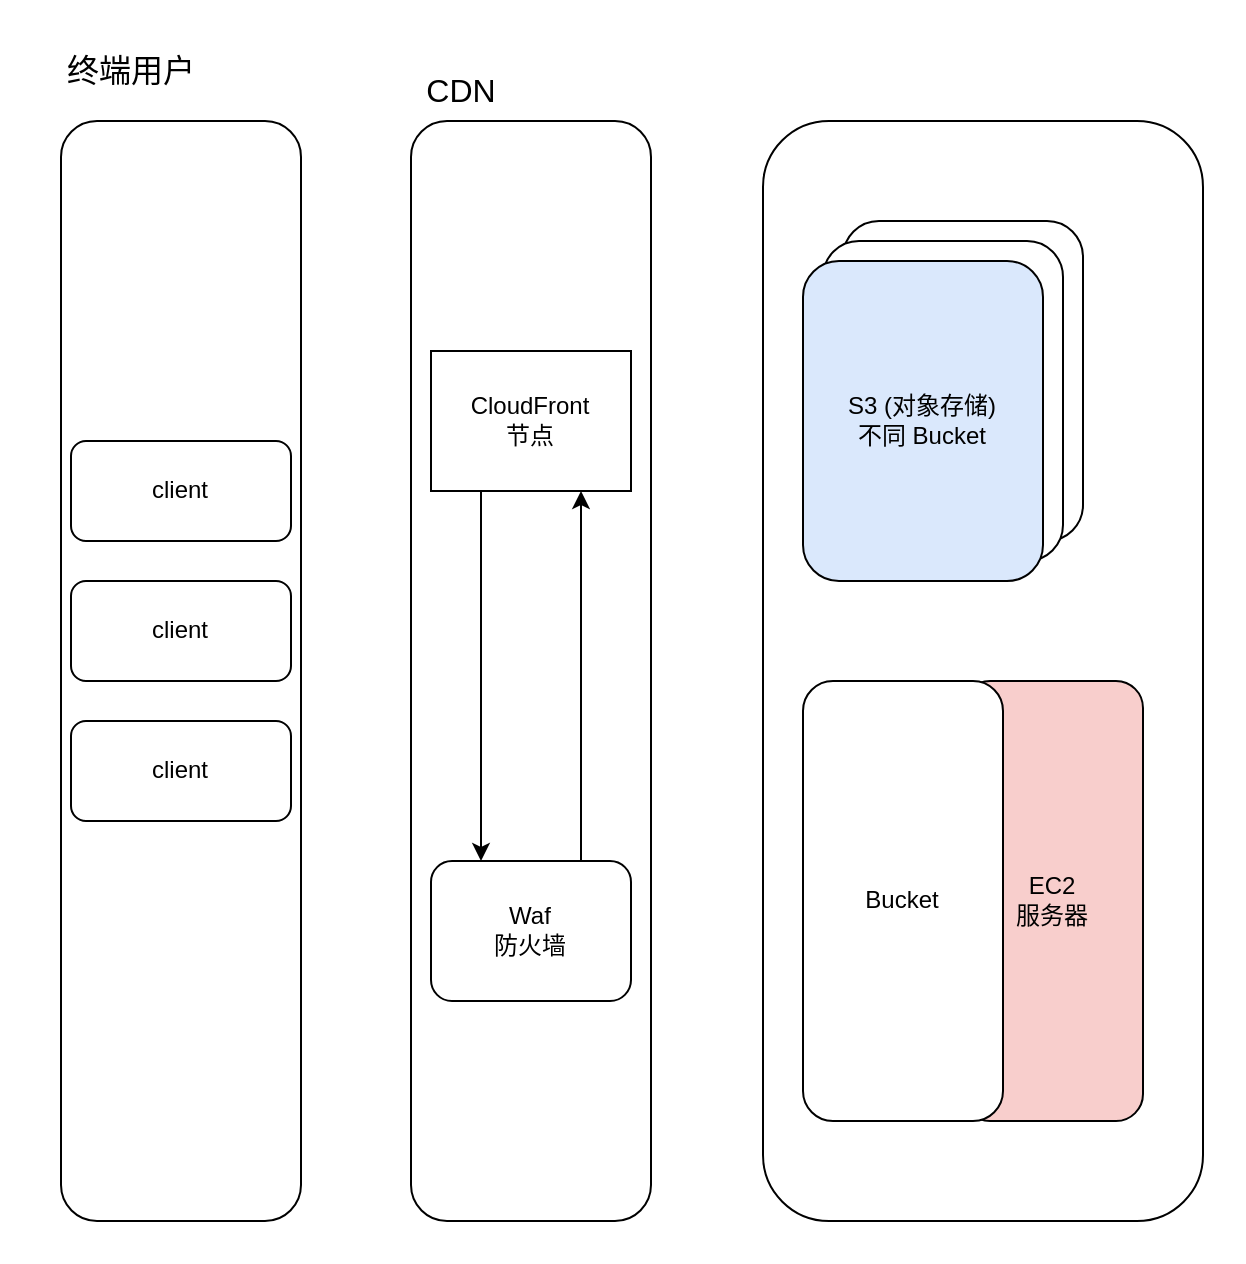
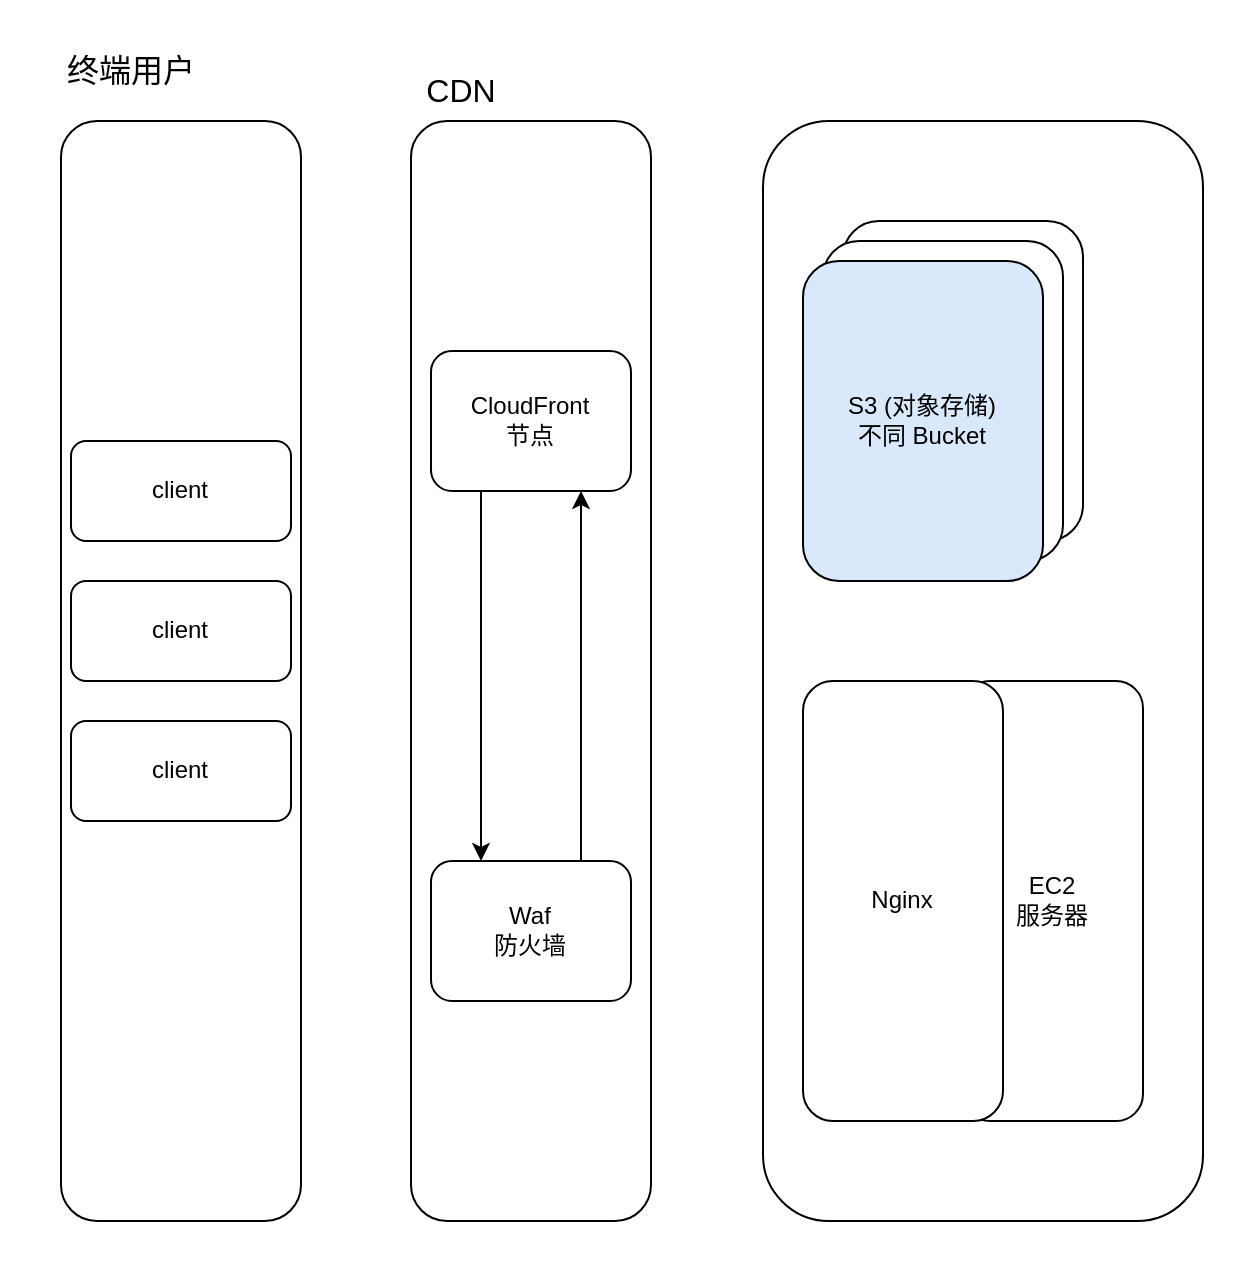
node "CloudFront 节点": shape rectangle -> rounded rectangle
node "Bucket": label "Bucket" -> "Nginx"
node "EC2 服务器": fillcolor #f8cecc -> #ffffff
